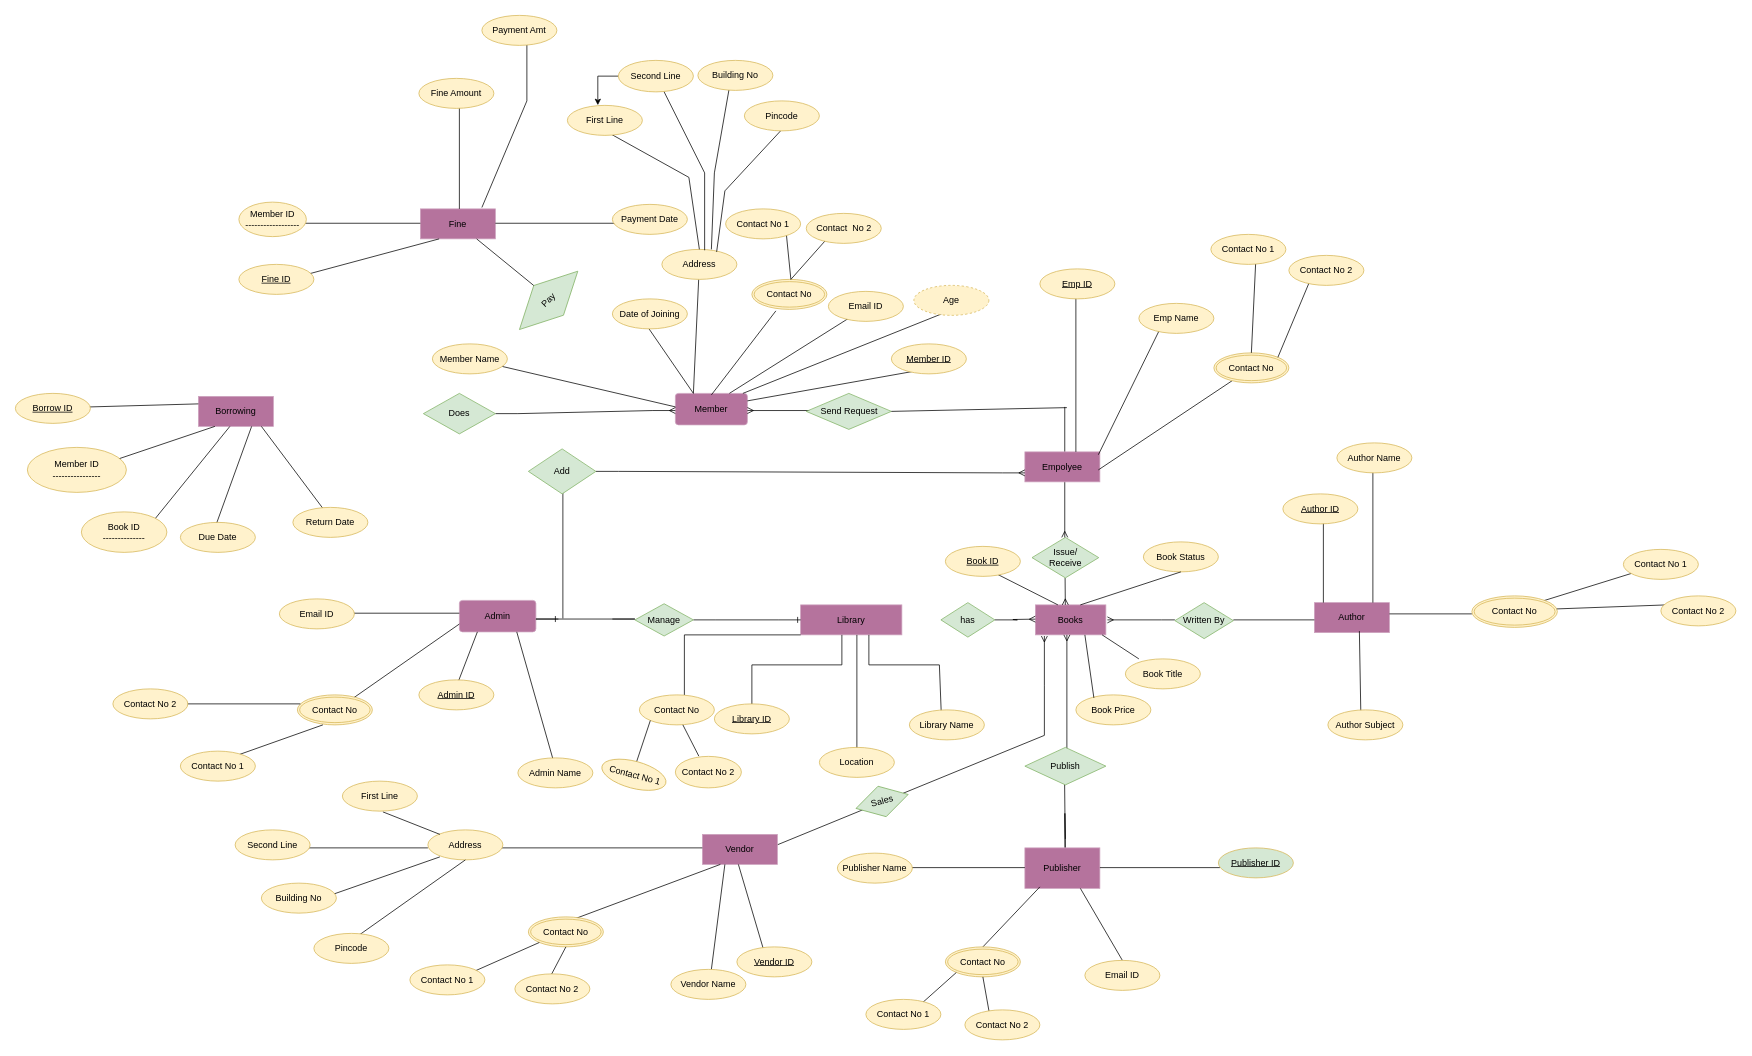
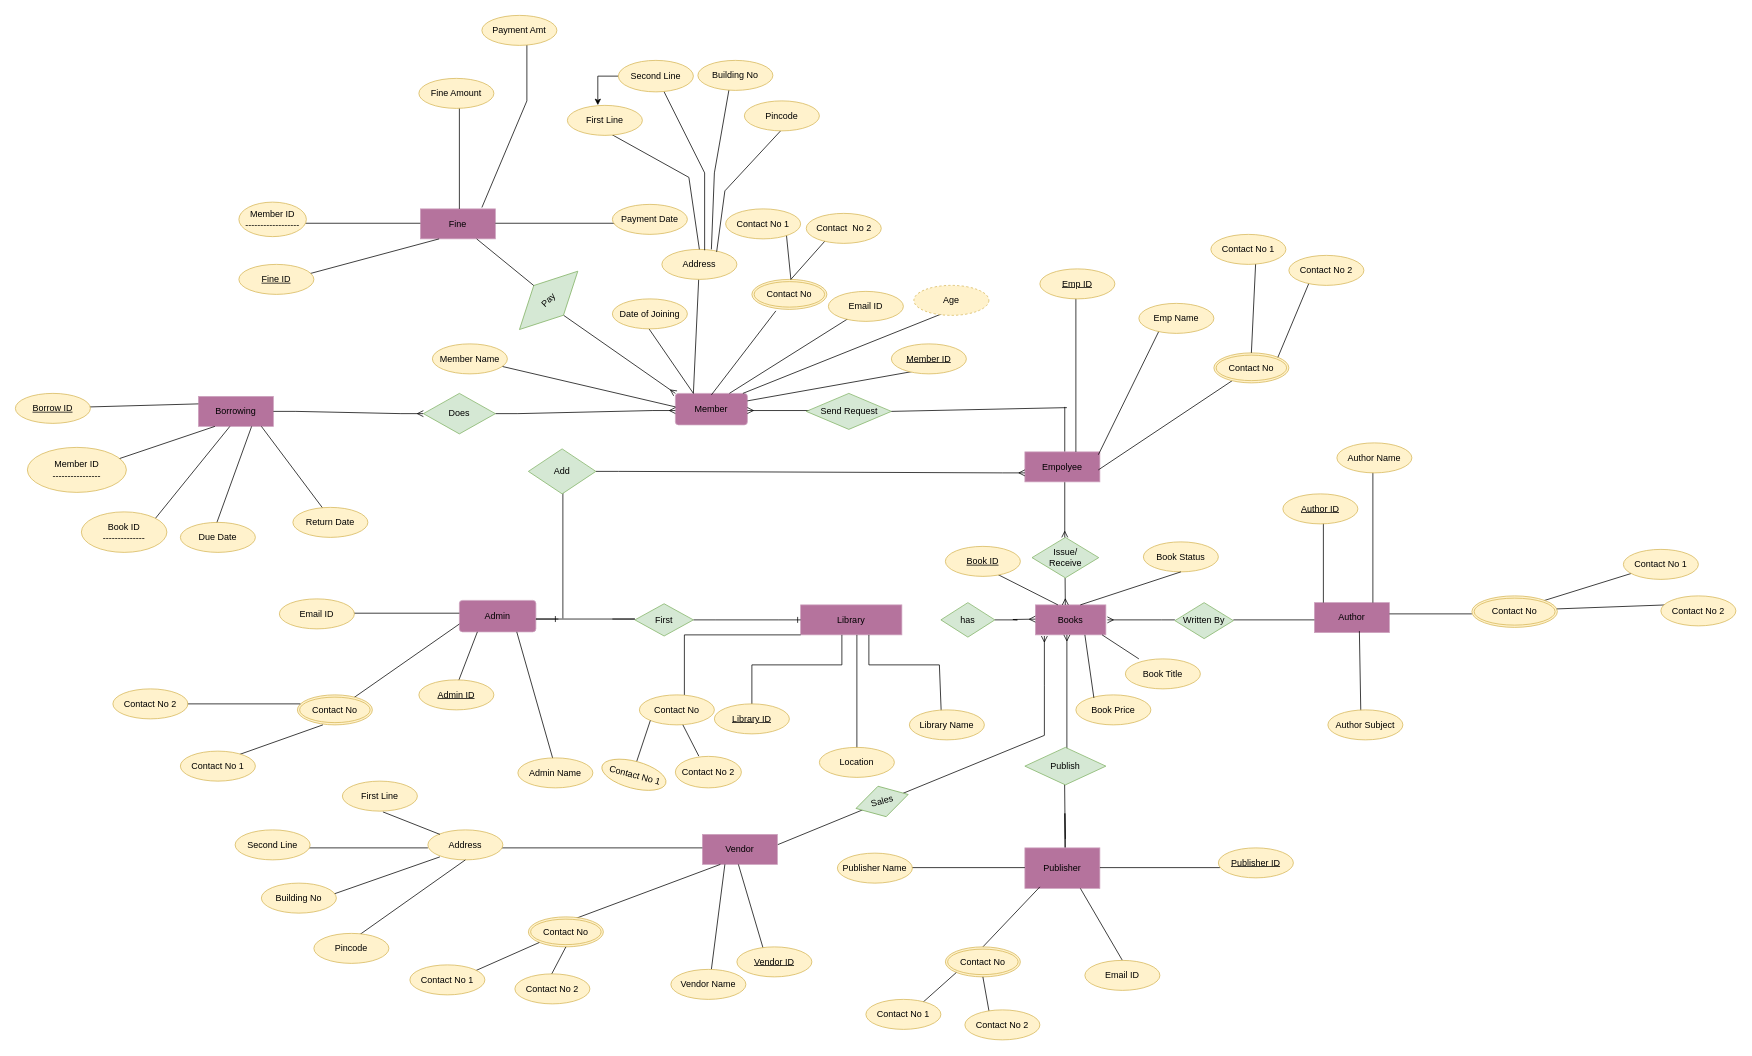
edge "Pay" -> "Member": added
edge "Borrowing" -> "Does": added
node "Manage": label "Manage" -> "First"
node "Publisher ID": fillcolor #d5e8d4 -> #fff2cc
